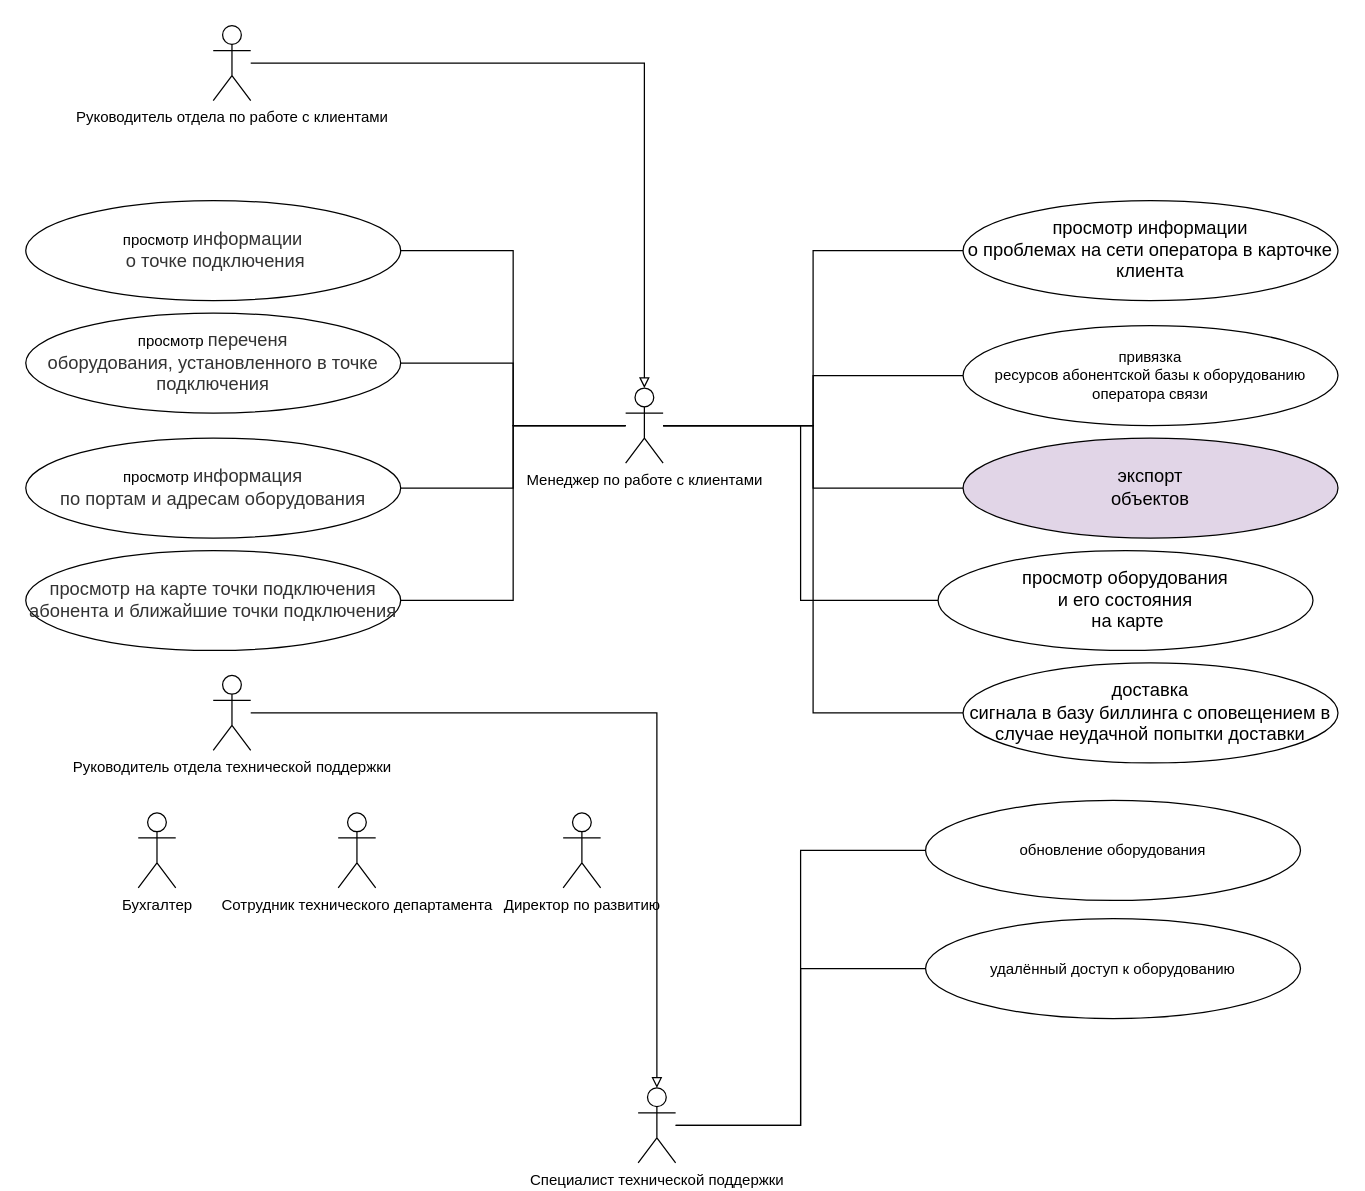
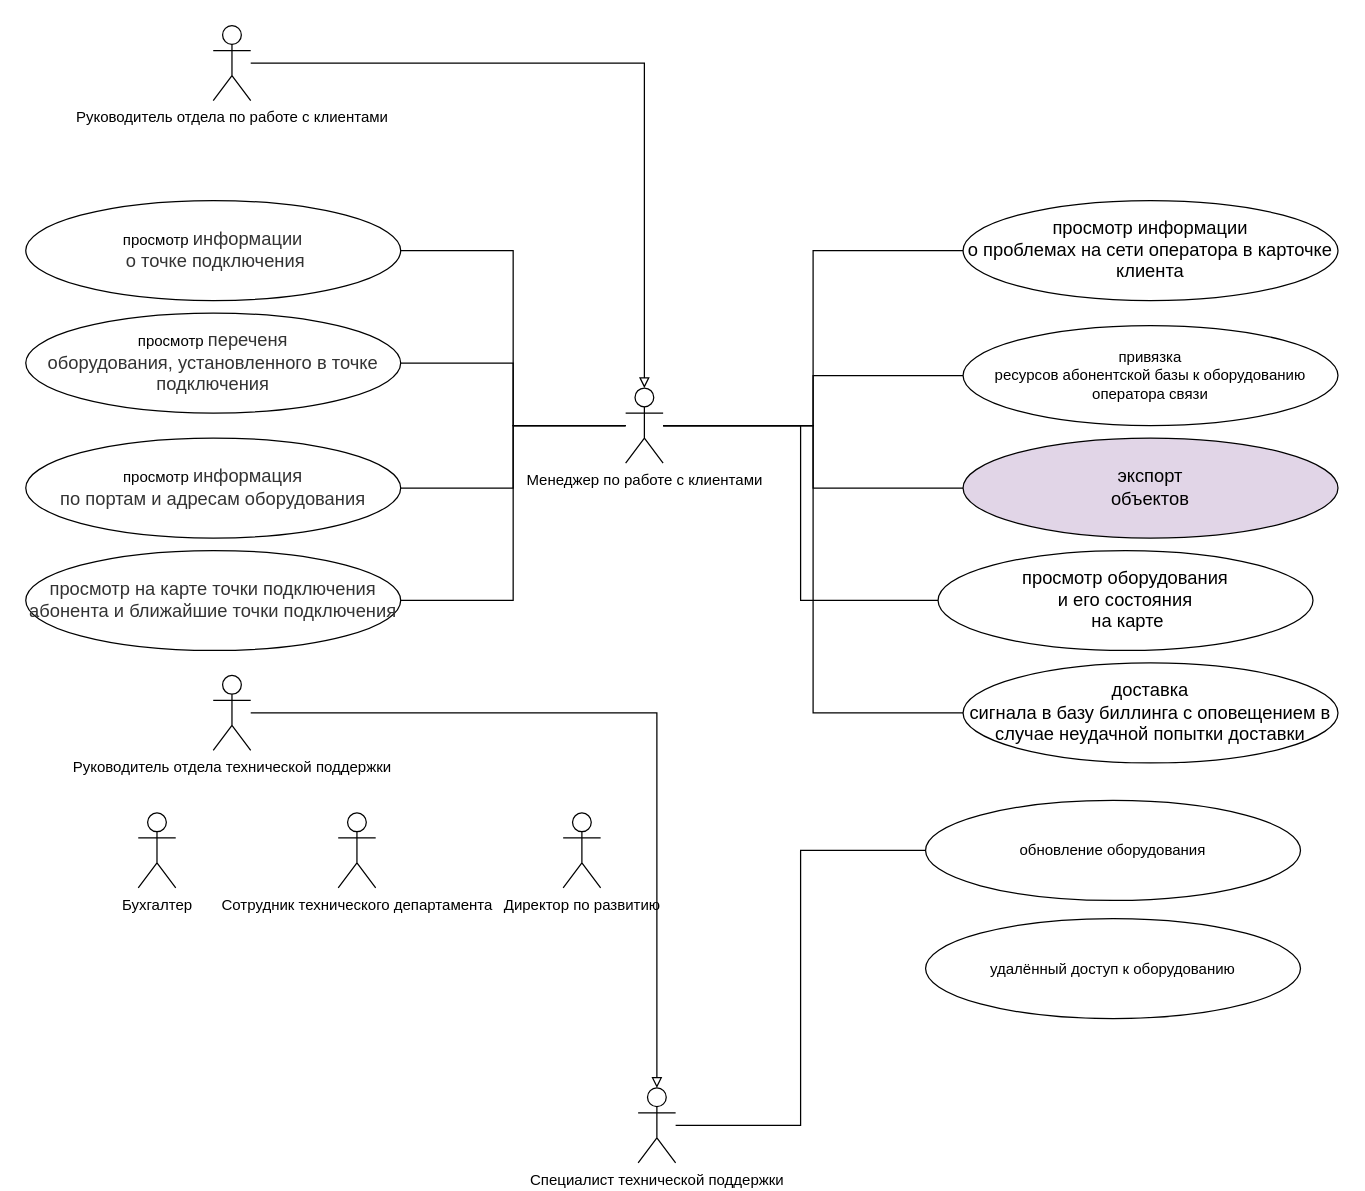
edge "удалённый доступ к оборудованию" -- "Специалист технической поддержки": removed
